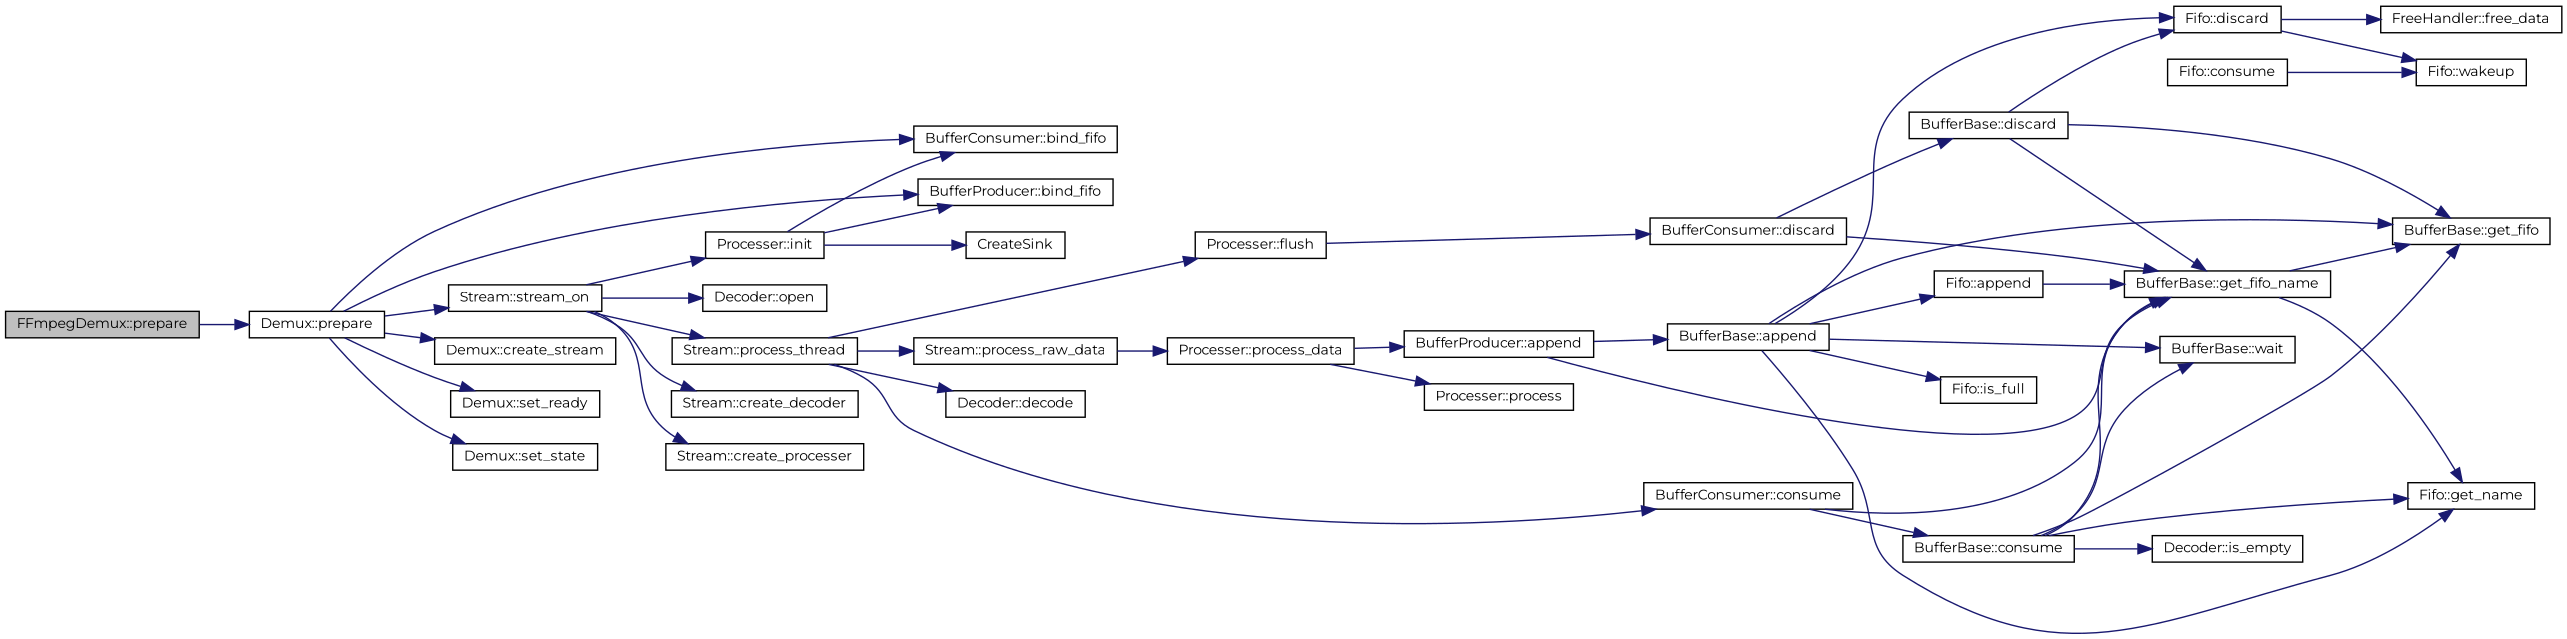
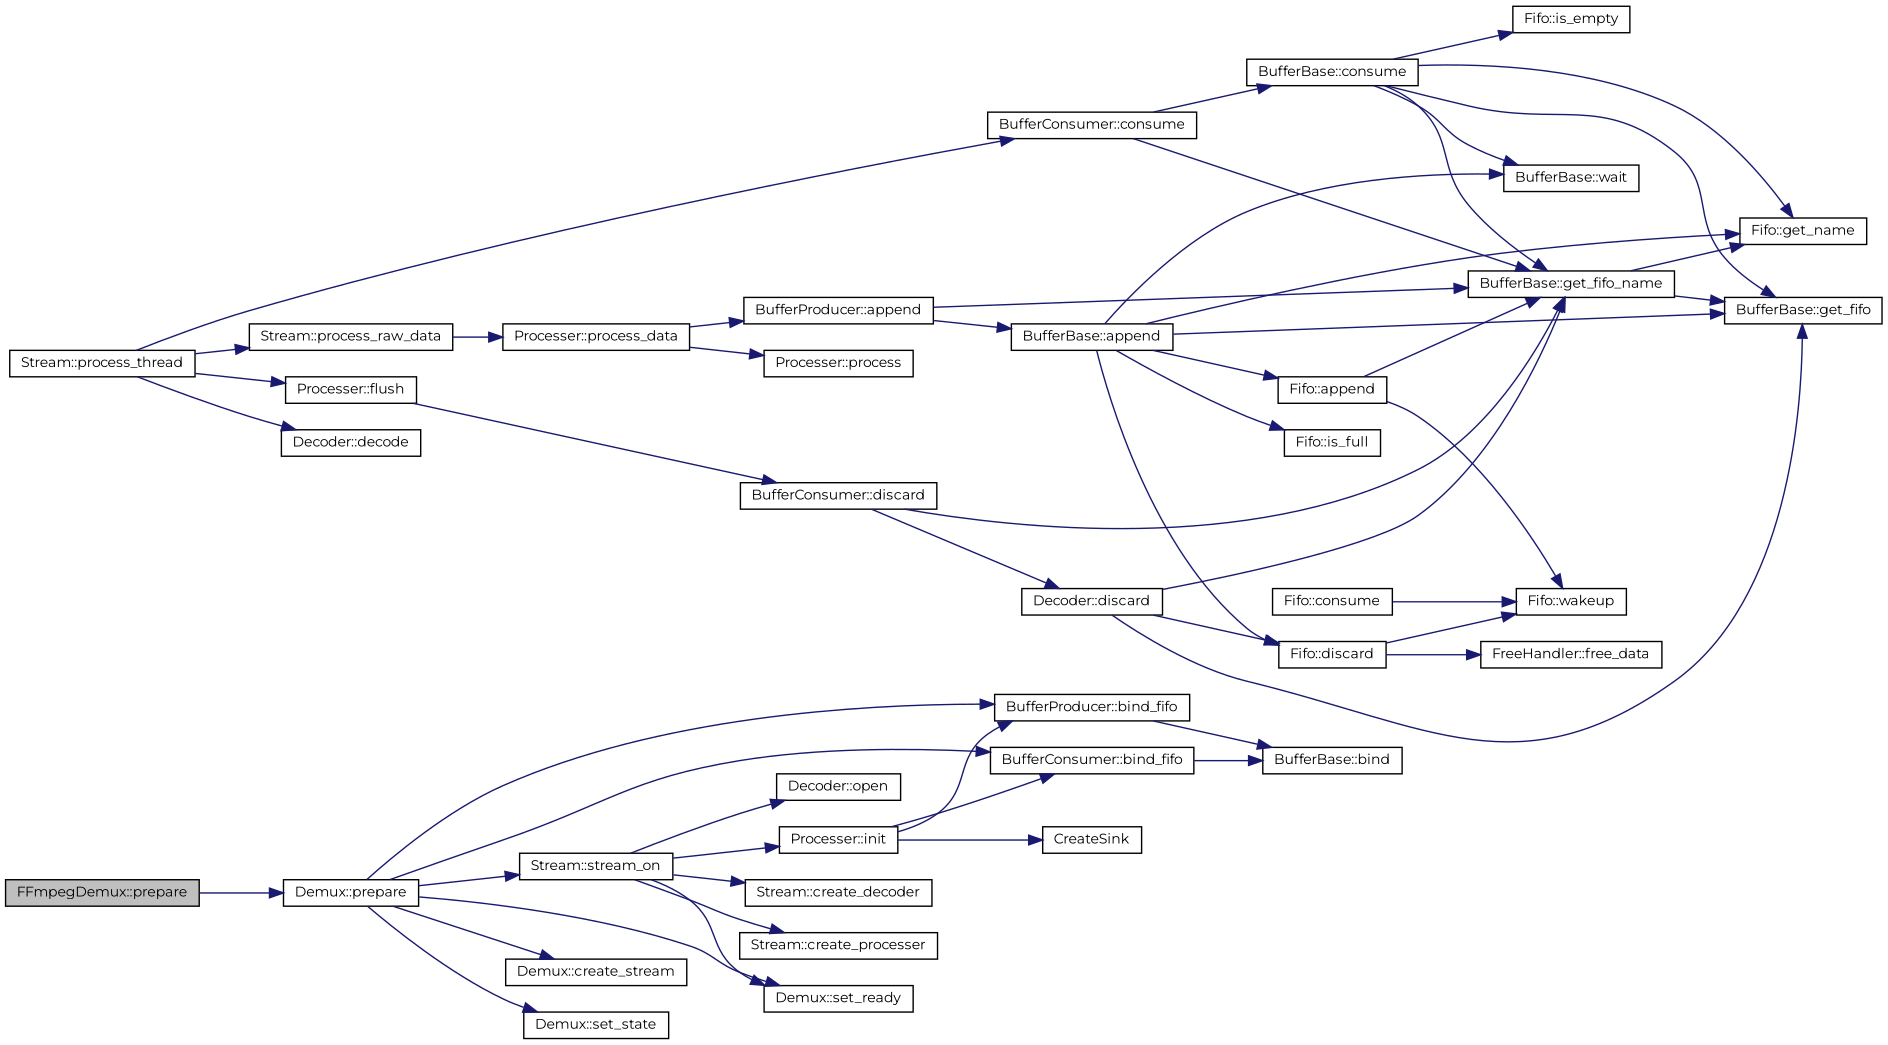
node "BufferBase::discard": label "BufferBase::discard" -> "Decoder::discard"
edge "Stream::stream_on" -> "Stream::process_thread": now "Stream::stream_on" -> "Demux::set_ready"
edge "Fifo::append" -> "Fifo::wakeup": added
node "Decoder::is_empty": label "Decoder::is_empty" -> "Fifo::is_empty"
node "BufferBase::bind": added
